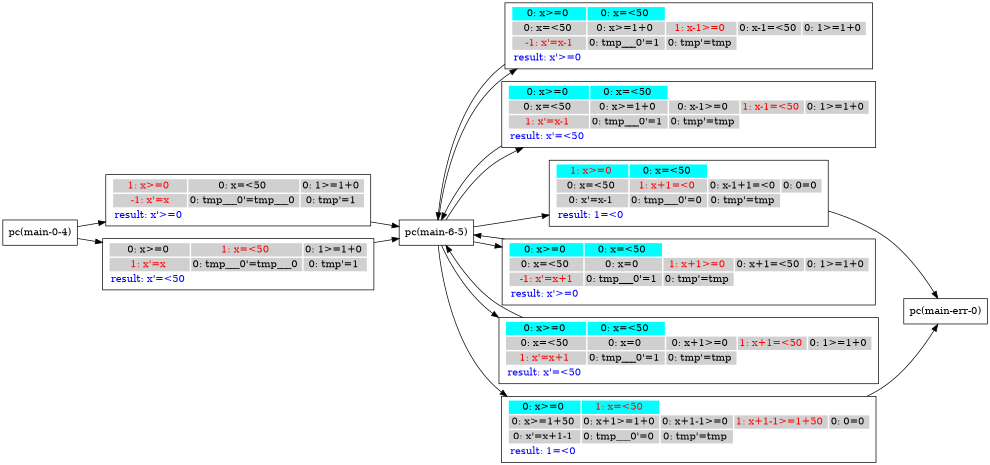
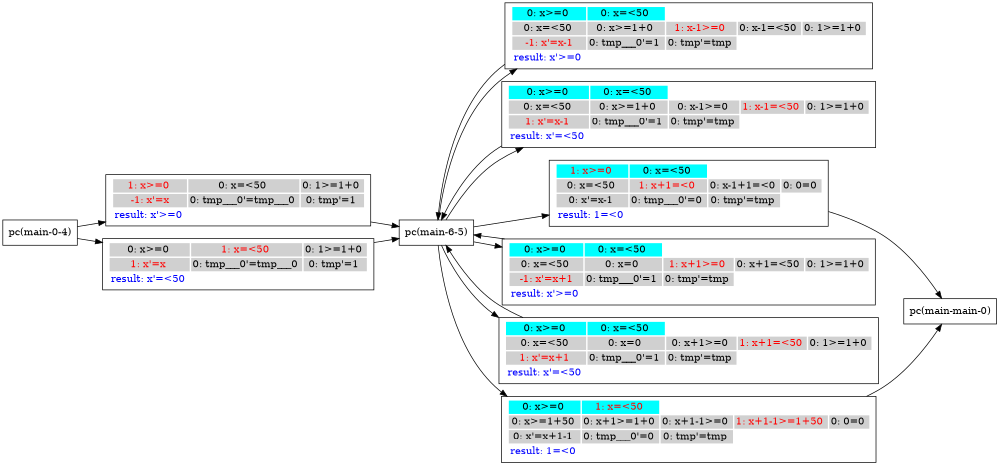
node "pc(main-err-0)": label "pc(main-err-0)" -> "pc(main-main-0)"
